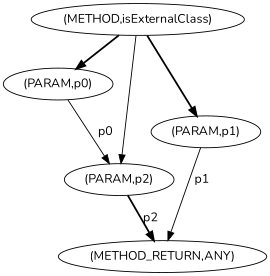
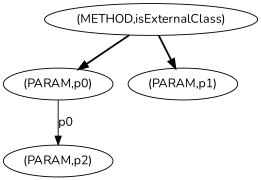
edge "(METHOD,isExternalClass)" -> "(PARAM,p2)": removed
node "(METHOD_RETURN,ANY)": removed
